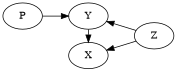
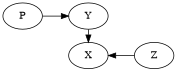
edge "Z" -> "Y": removed
